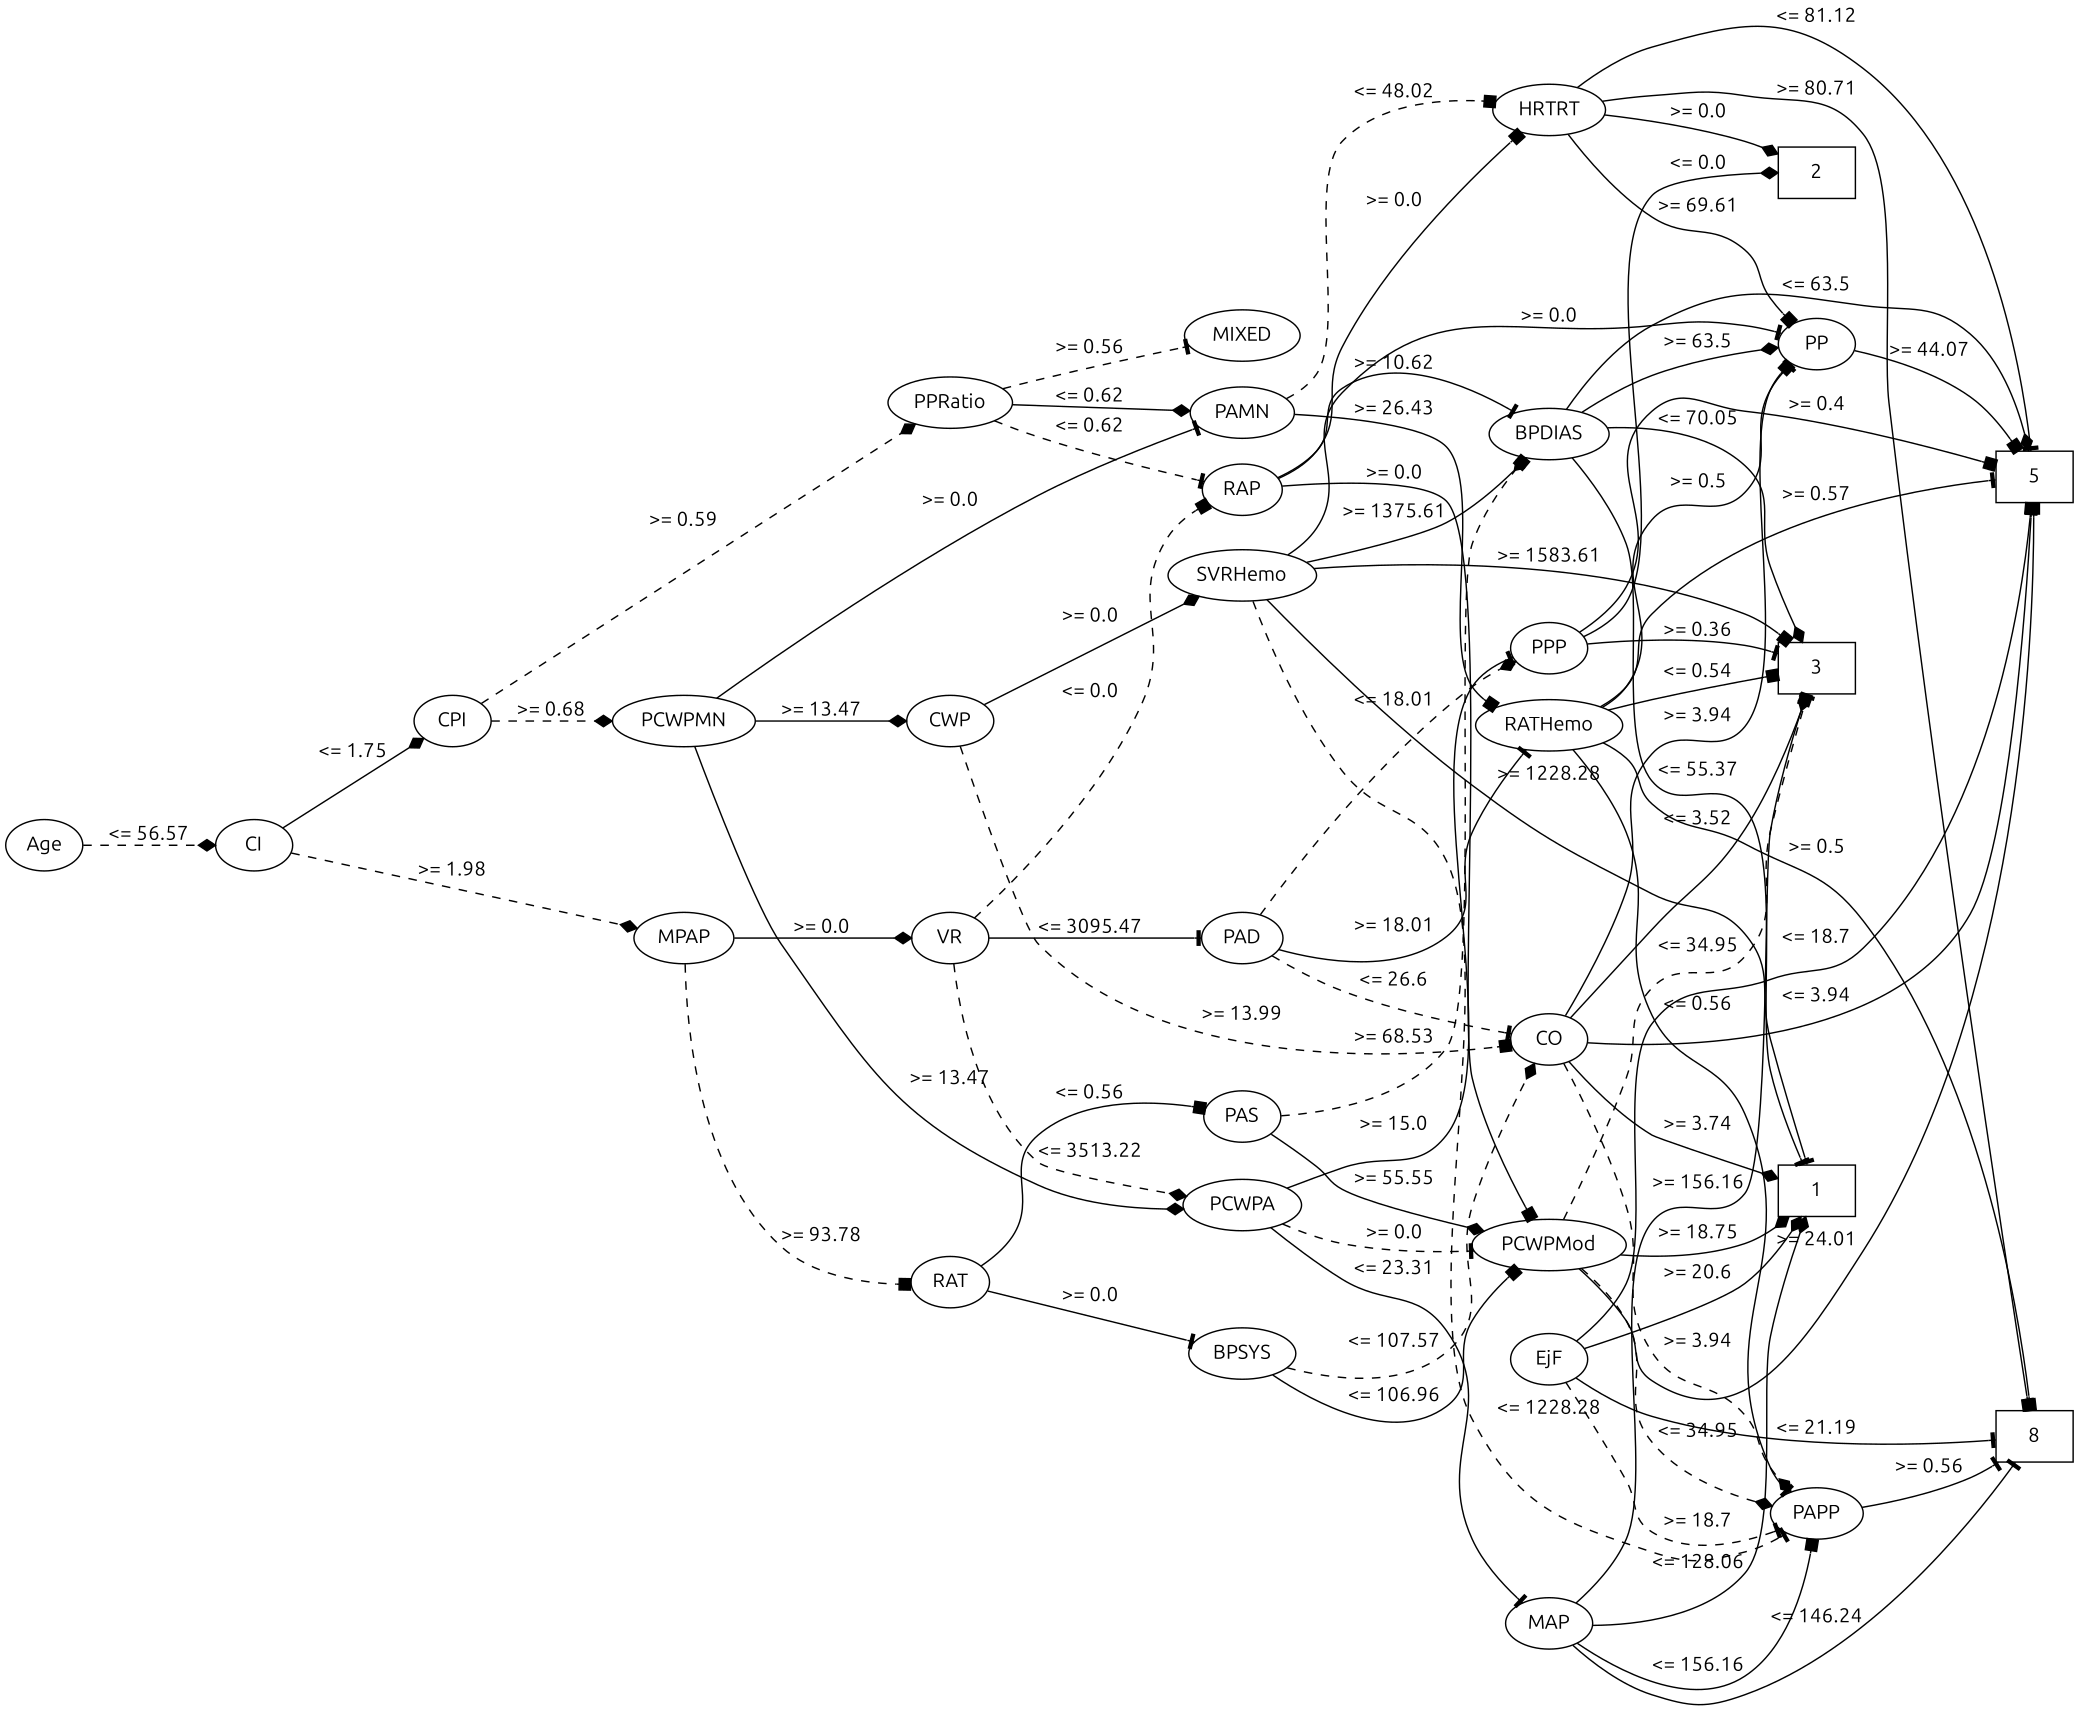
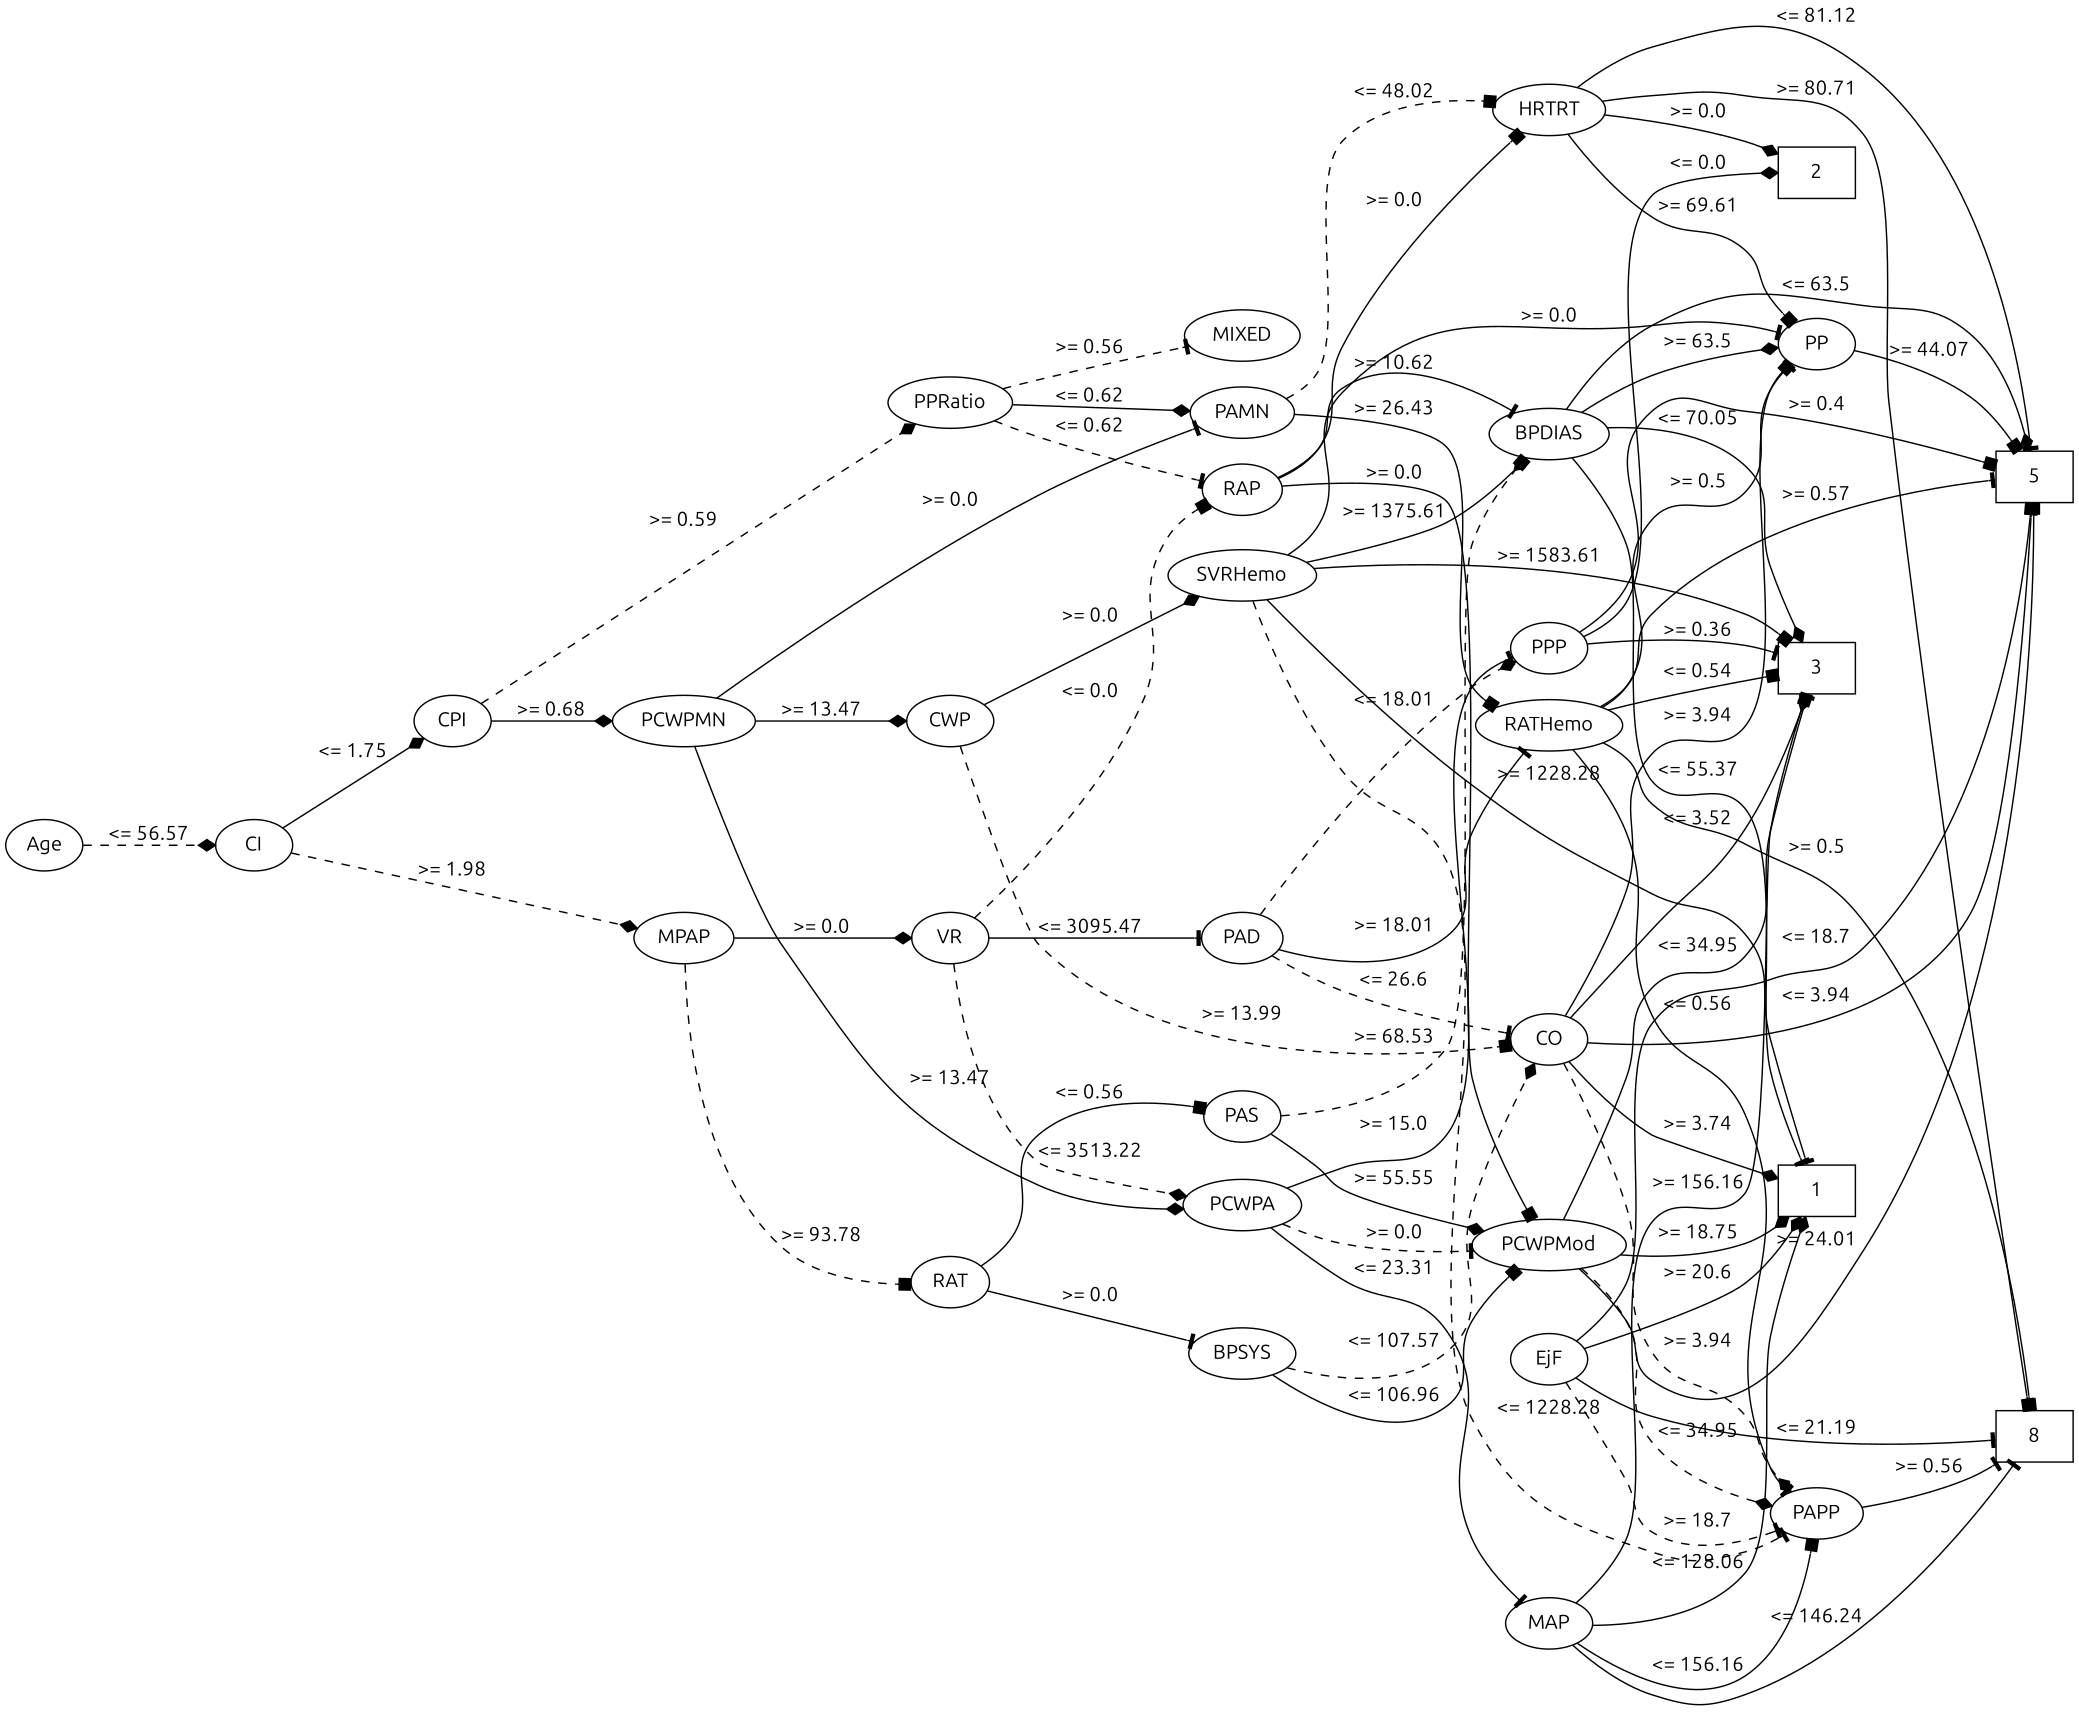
edge "CPI" -> "PCWPMN": style dashed -> solid
edge "PCWPMod" -> "3": style dashed -> solid
